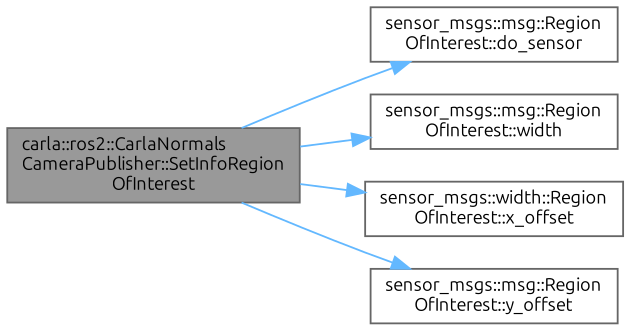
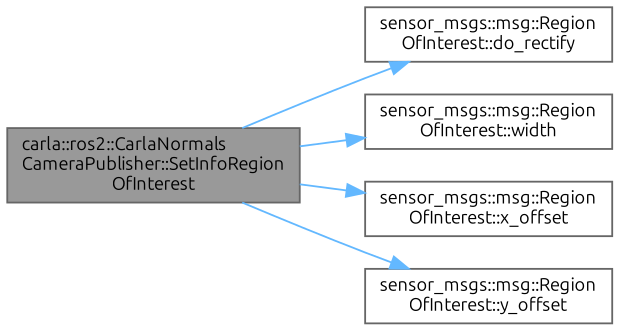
node "sensor_msgs::msg::Region OfInterest::do_sensor": label "sensor_msgs::msg::Region OfInterest::do_sensor" -> "sensor_msgs::msg::Region OfInterest::do_rectify"
node "sensor_msgs::width::Region OfInterest::x_offset": label "sensor_msgs::width::Region OfInterest::x_offset" -> "sensor_msgs::msg::Region OfInterest::x_offset"
